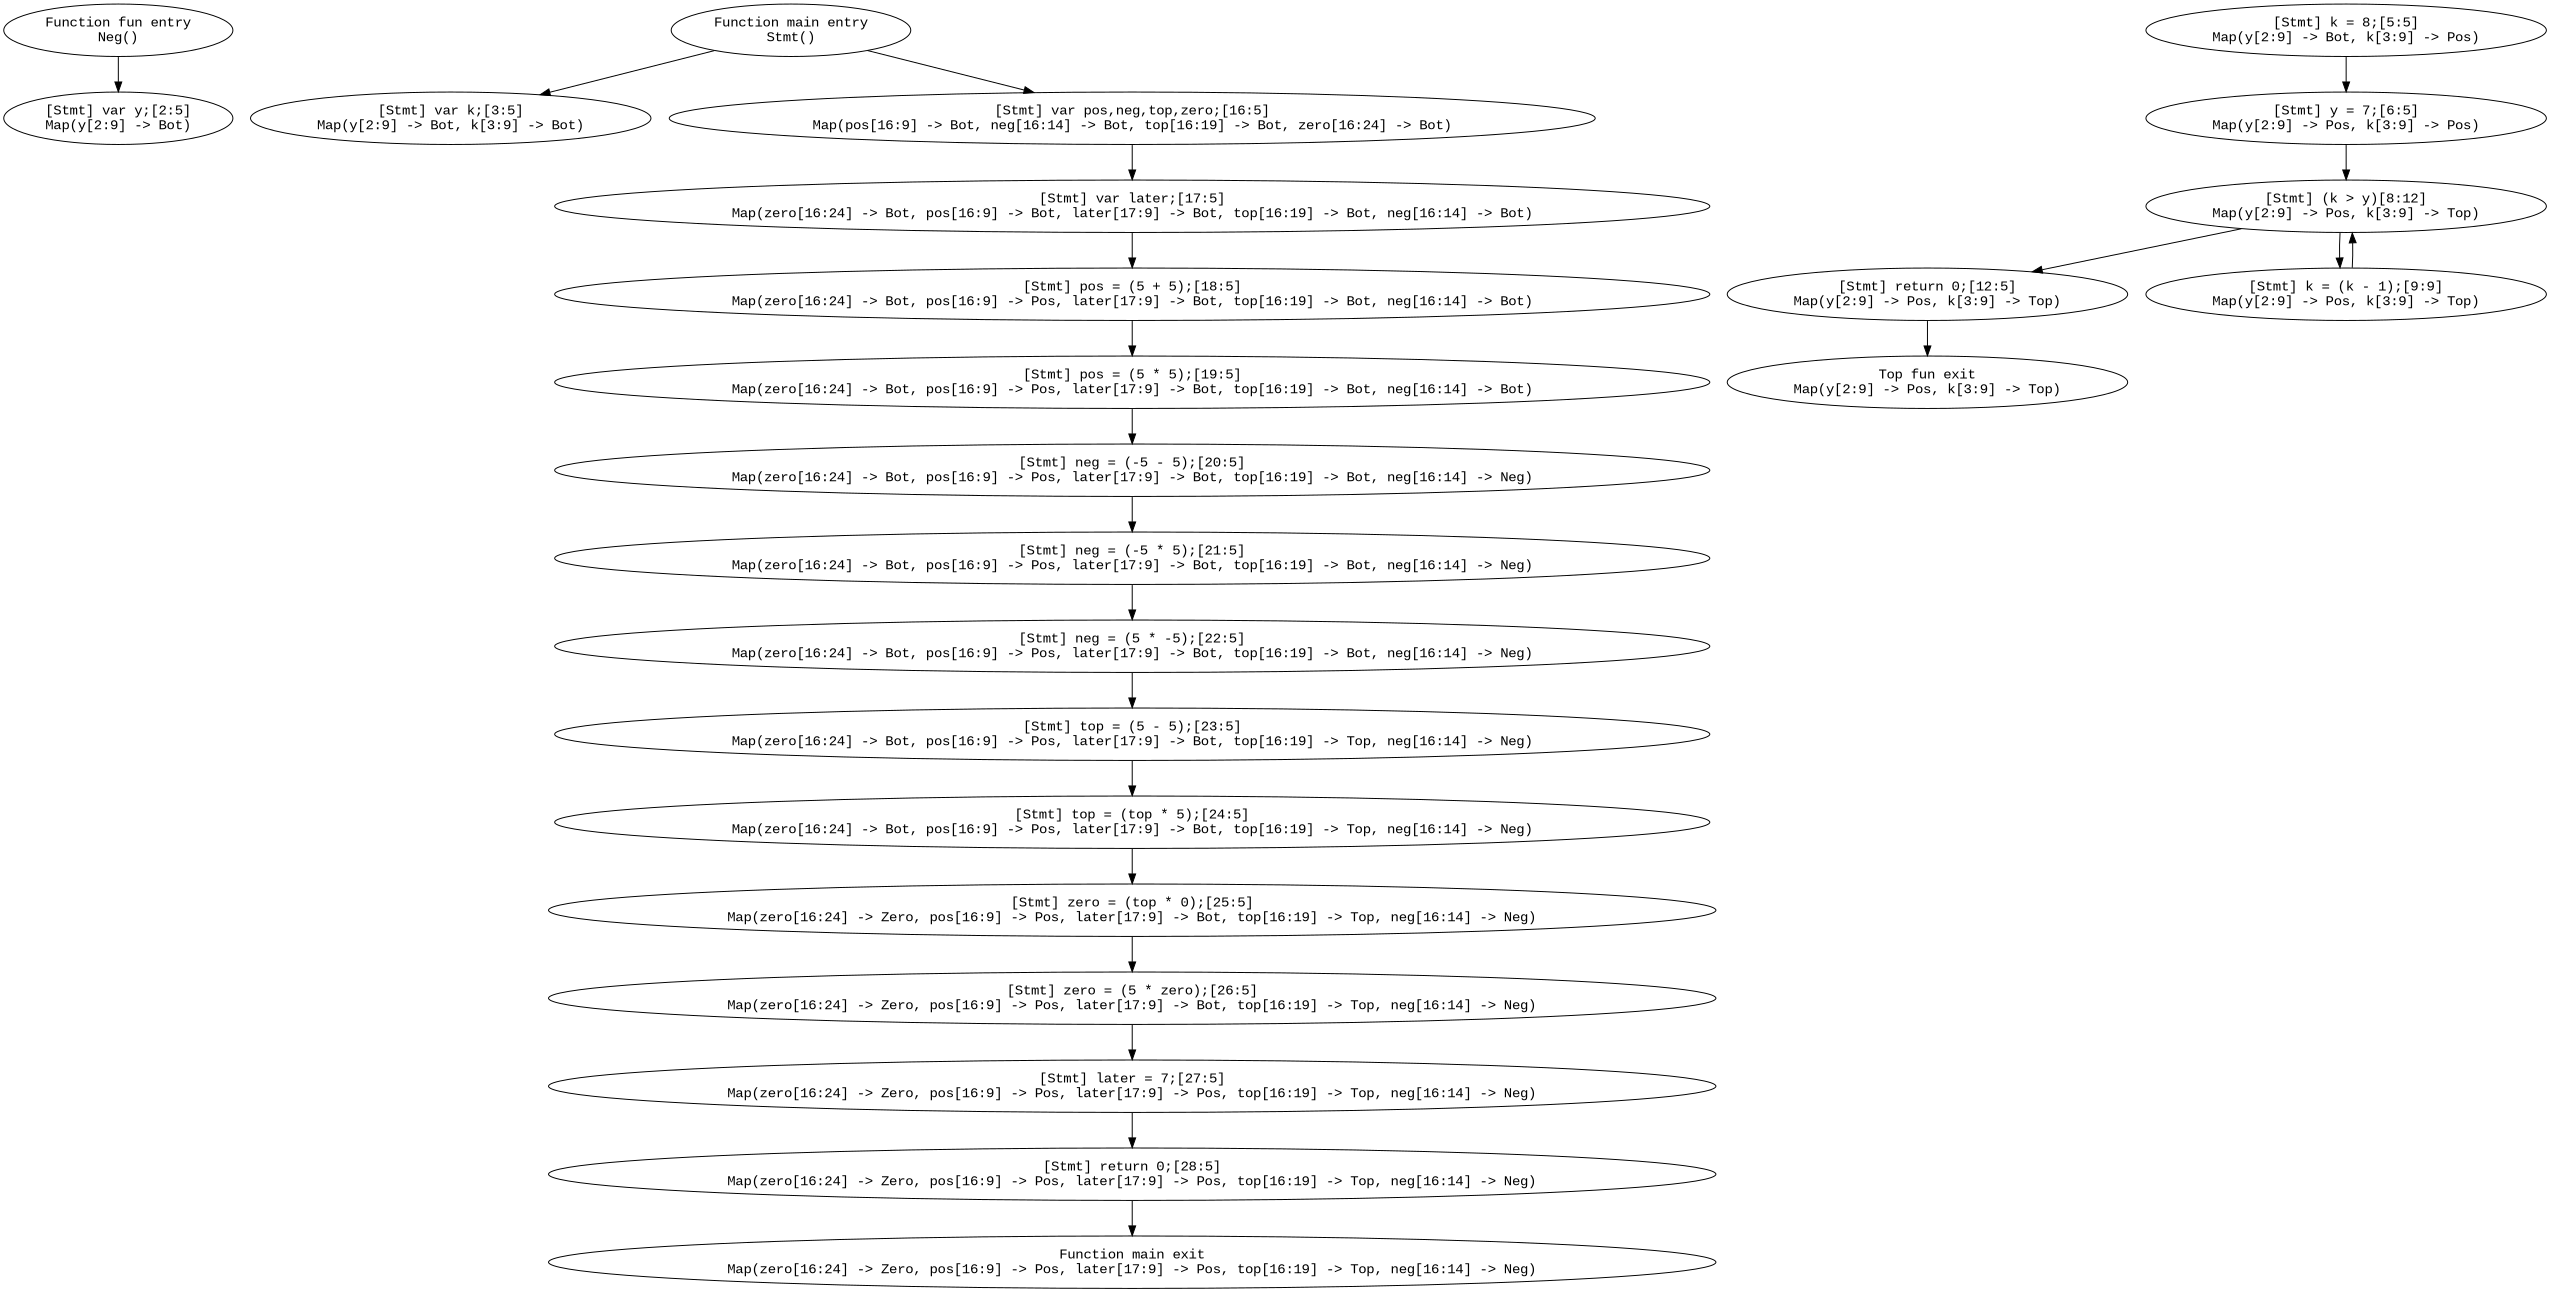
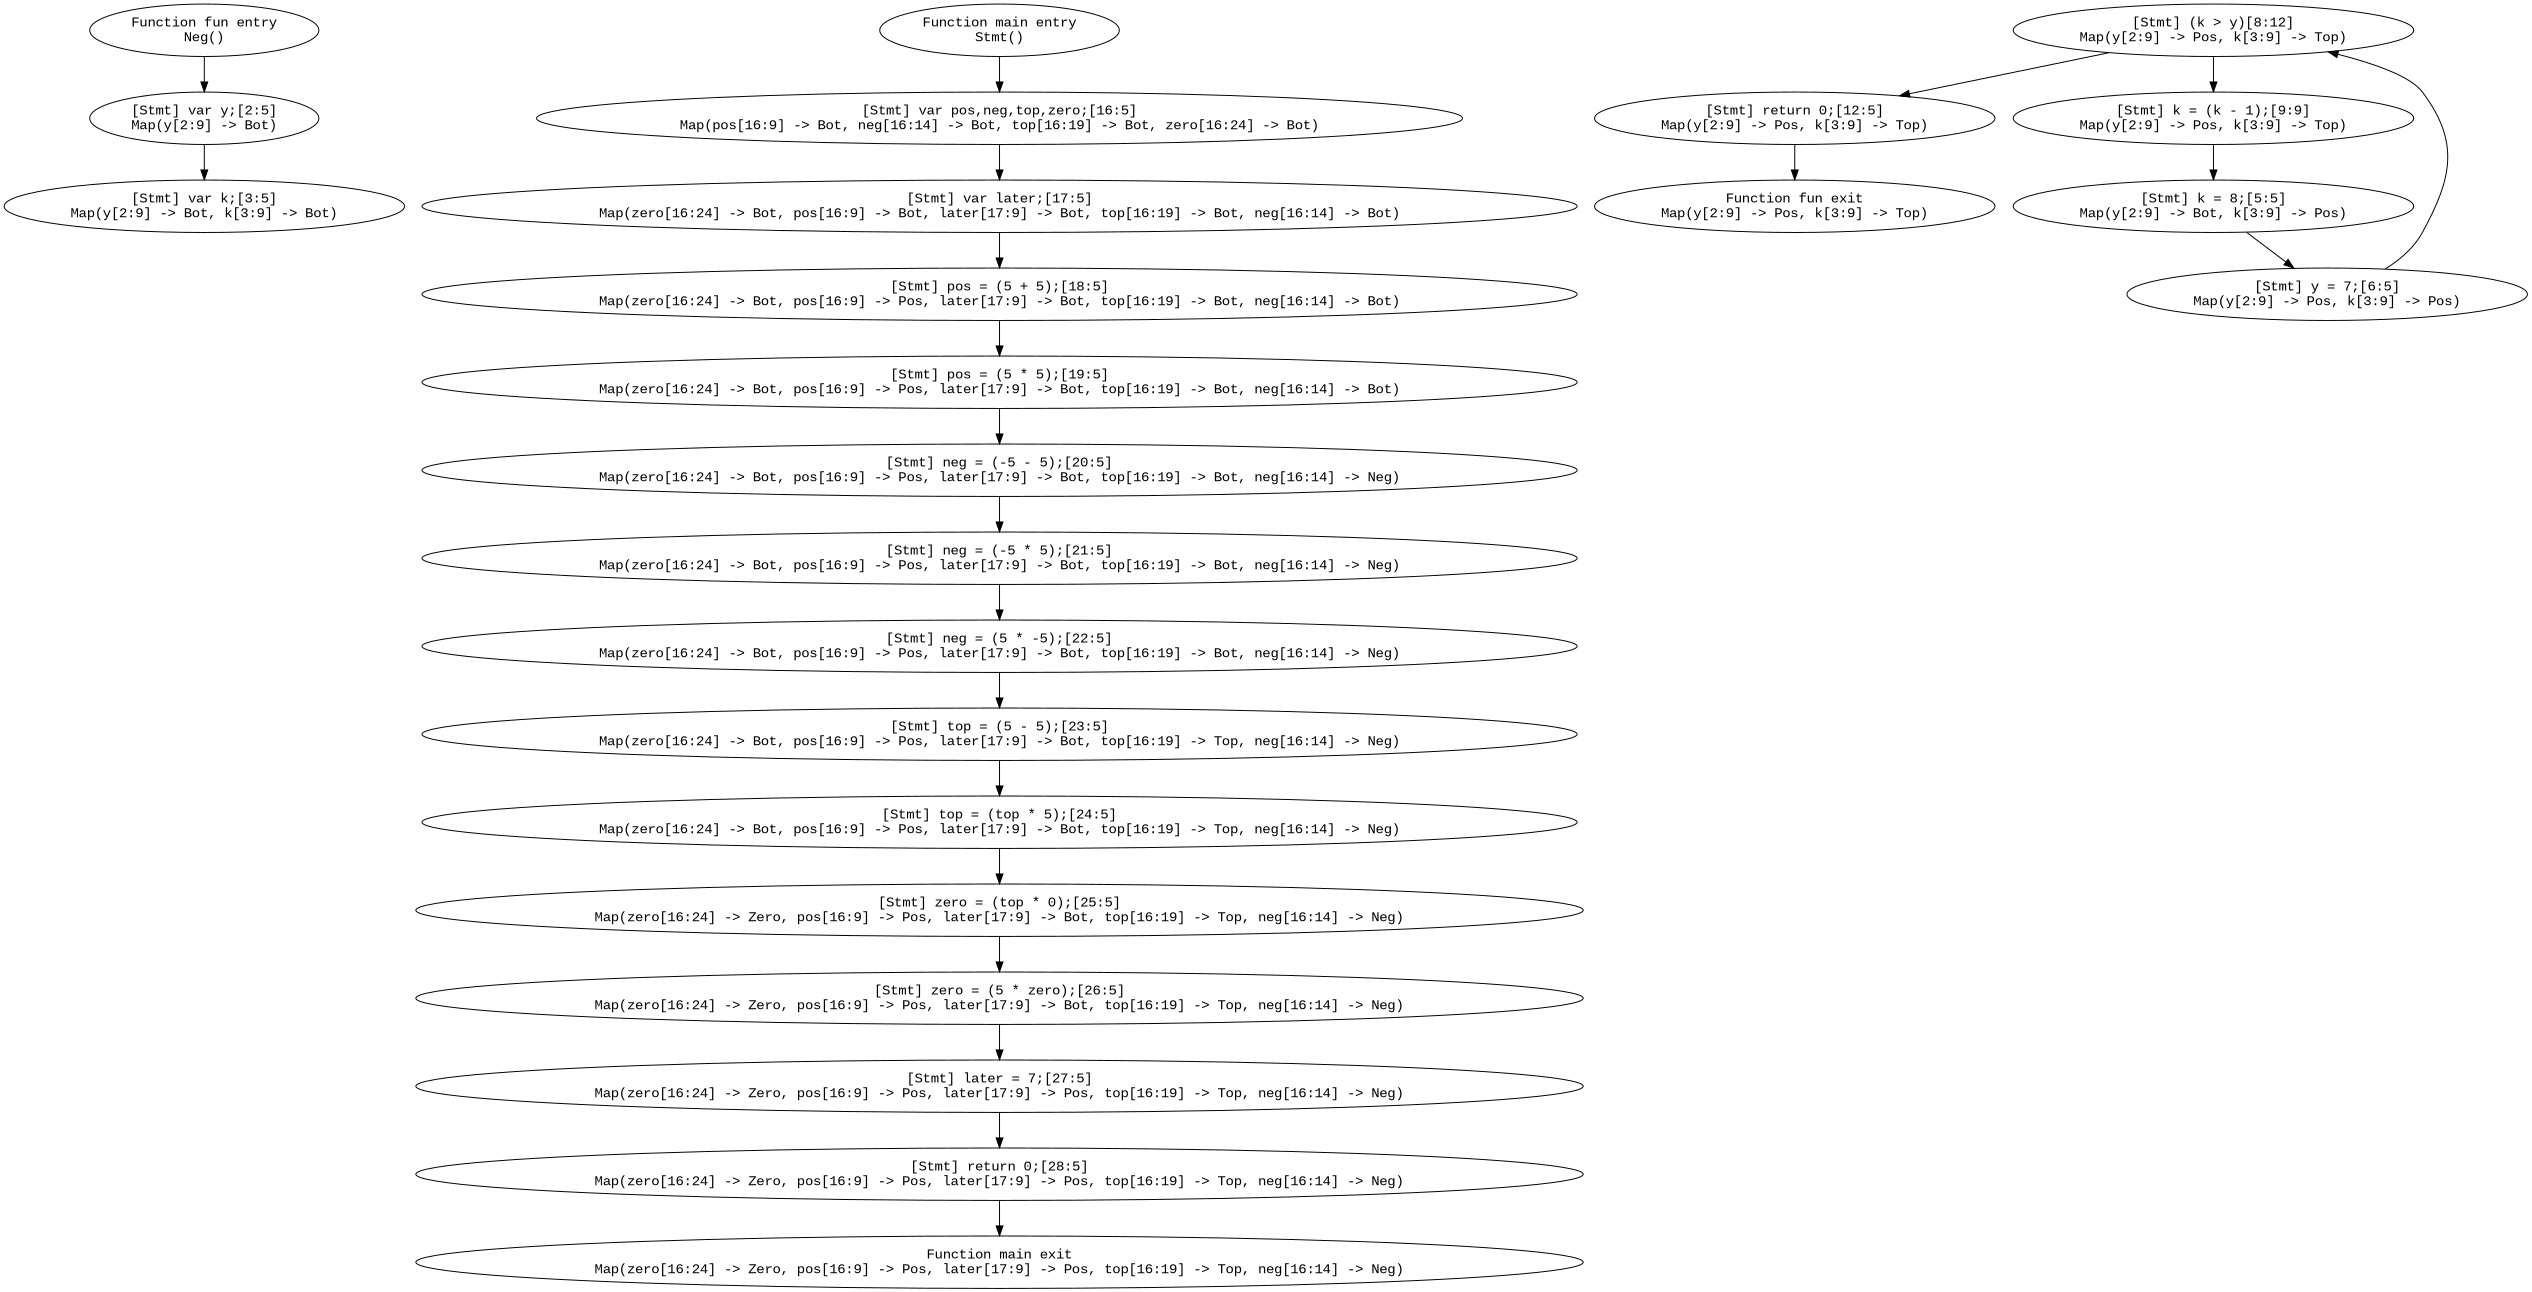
edge "Function main entry Stmt()" -> "[Stmt] var k;[3:5] Map(y[2:9] -> Bot, k[3:9] -> Bot)": now "[Stmt] var y;[2:5] Map(y[2:9] -> Bot)" -> "[Stmt] var k;[3:5] Map(y[2:9] -> Bot, k[3:9] -> Bot)"
edge "[Stmt] k = (k - 1);[9:9] Map(y[2:9] -> Pos, k[3:9] -> Top)" -> "[Stmt] (k > y)[8:12] Map(y[2:9] -> Pos, k[3:9] -> Top)": now "[Stmt] k = (k - 1);[9:9] Map(y[2:9] -> Pos, k[3:9] -> Top)" -> "[Stmt] k = 8;[5:5] Map(y[2:9] -> Bot, k[3:9] -> Pos)"
node "Top fun exit Map(y[2:9] -> Pos, k[3:9] -> Top)": label "Top fun exit Map(y[2:9] -> Pos, k[3:9] -> Top)" -> "Function fun exit Map(y[2:9] -> Pos, k[3:9] -> Top)"
